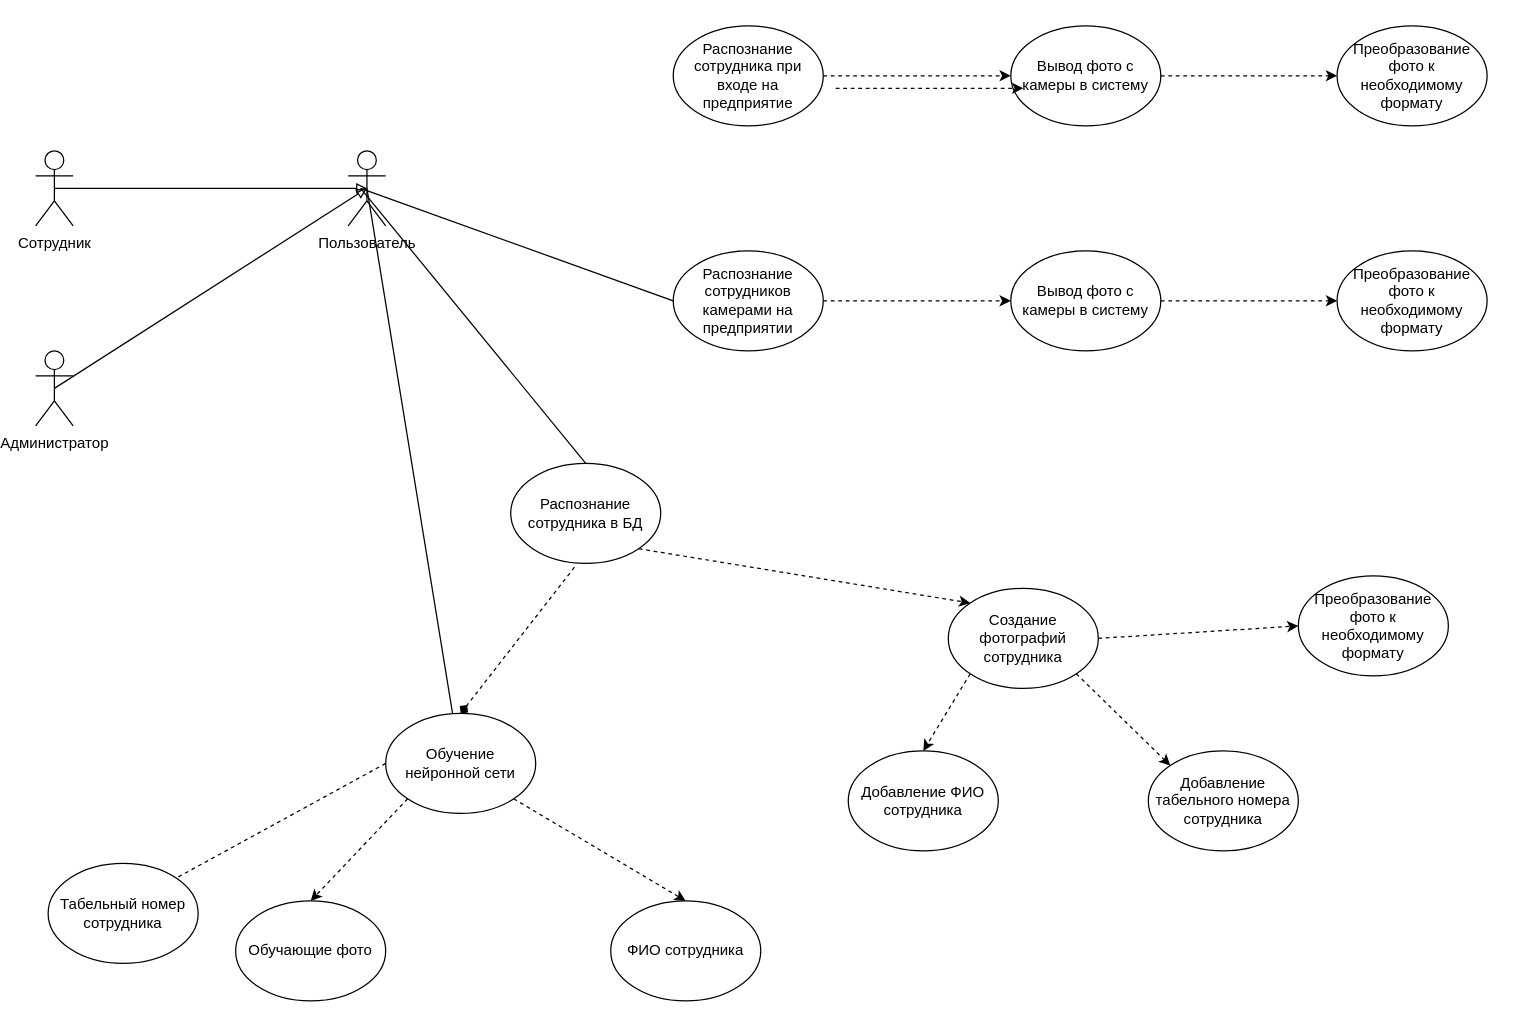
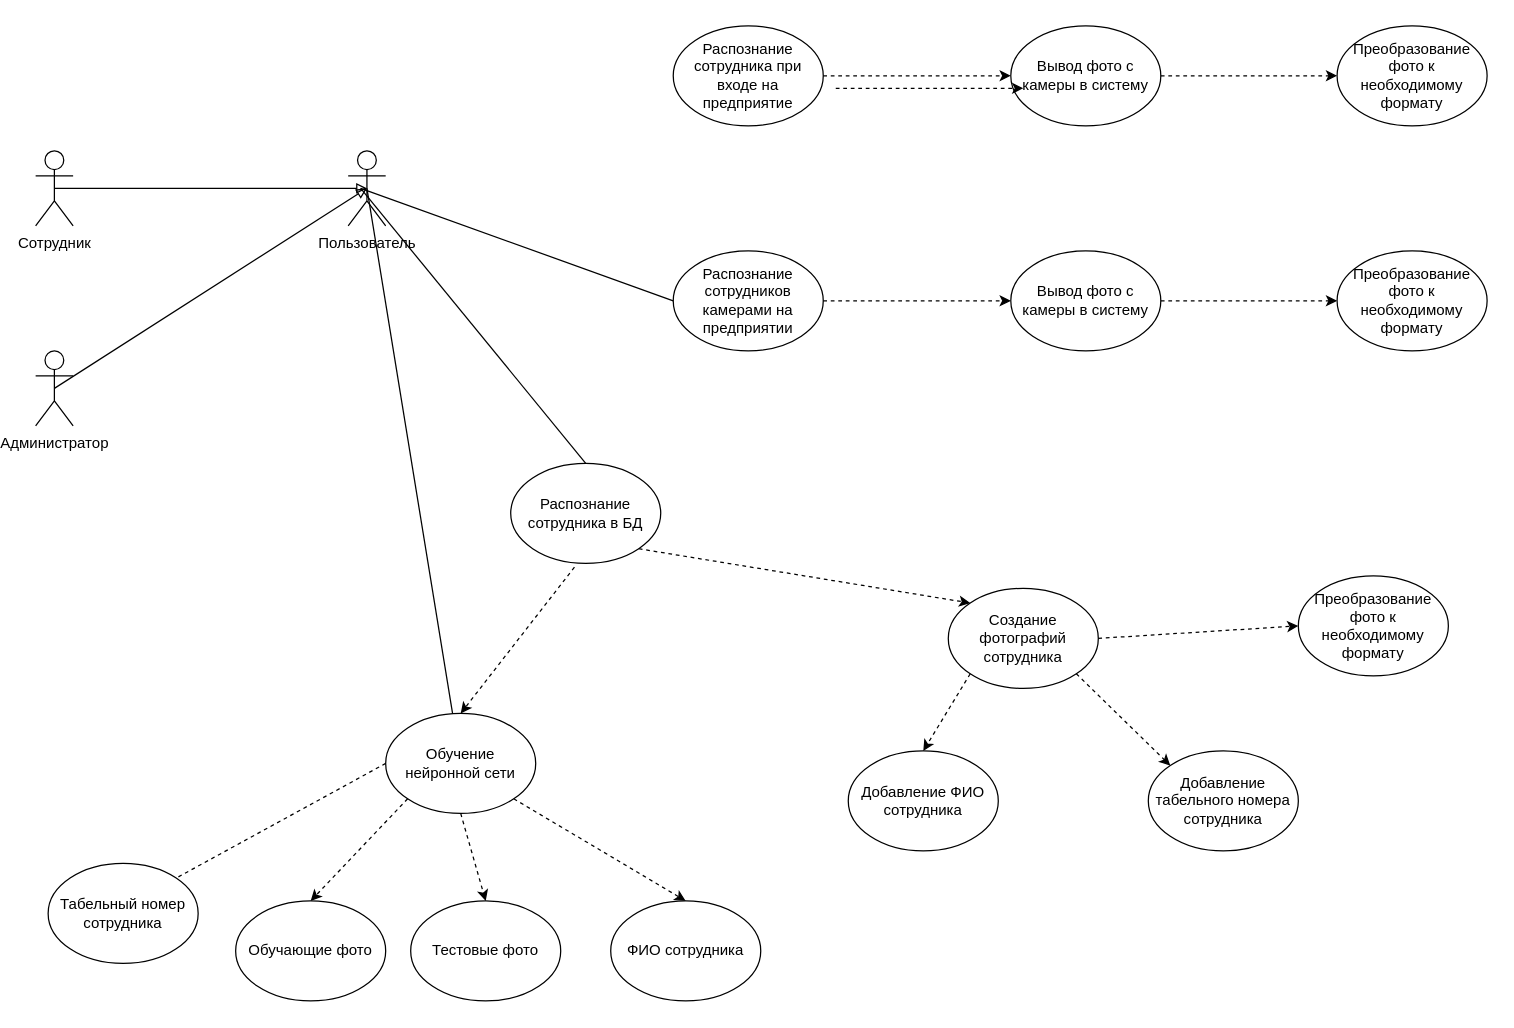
edge "Распознание сотрудника в БД" -> "Обучение нейронной сети": arrowhead diamond -> classic
edge "Обучение нейронной сети" -> "Тестовые фото": added
node "Тестовые фото": added
